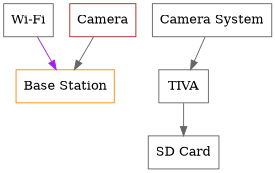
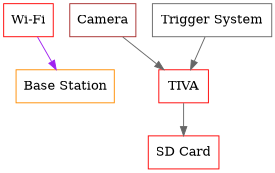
node "Wi-Fi": color gray40 -> red
node "Camera System": label "Camera System" -> "Trigger System"
edge "Camera" -> "Base Station": now "Camera" -> "TIVA"
node "TIVA": color gray40 -> red
node "SD Card": color gray40 -> red
